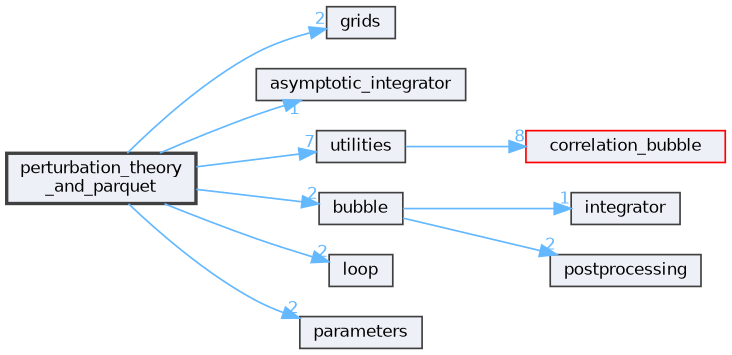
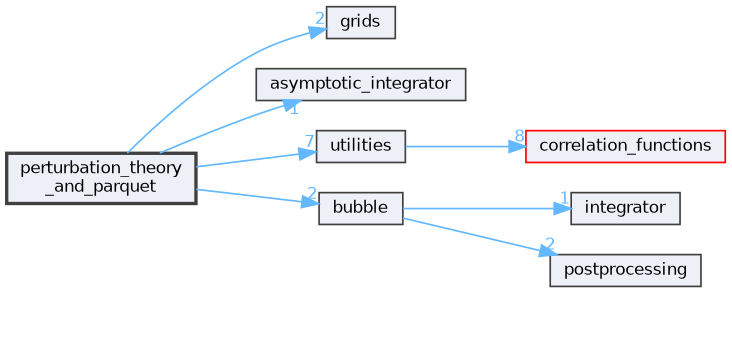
node "correlation_bubble": label "correlation_bubble" -> "correlation_functions"
node "loop": removed
node "parameters": removed
